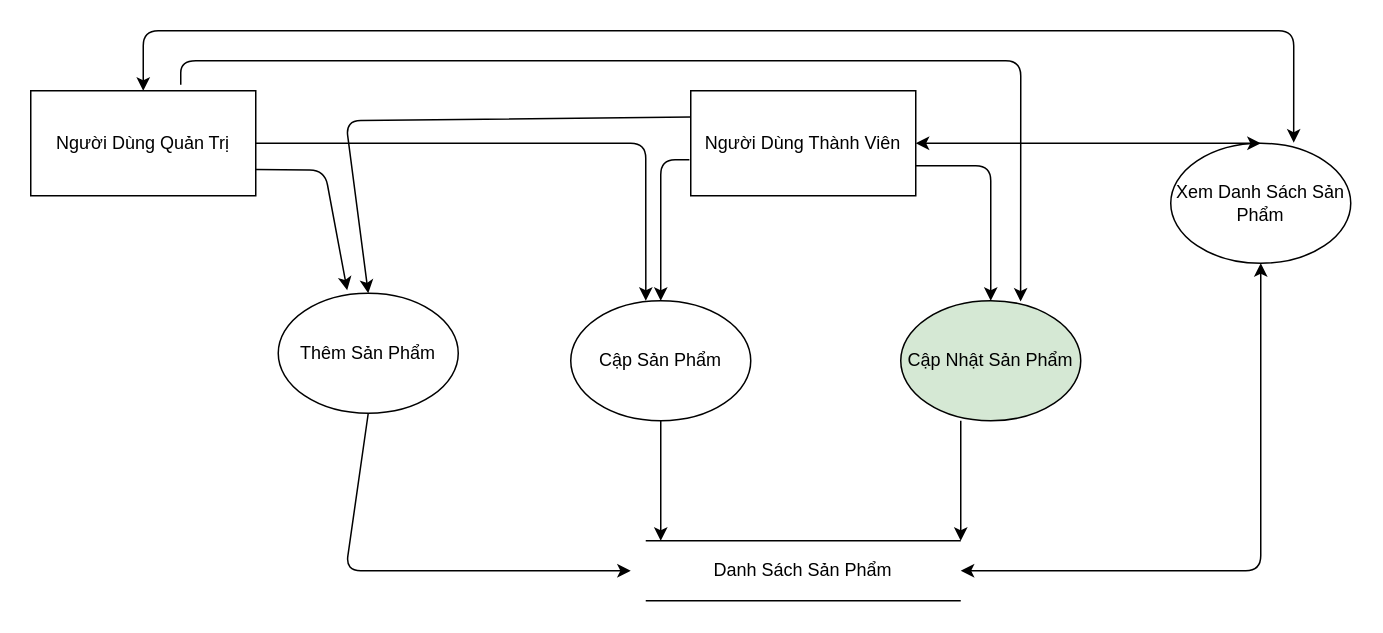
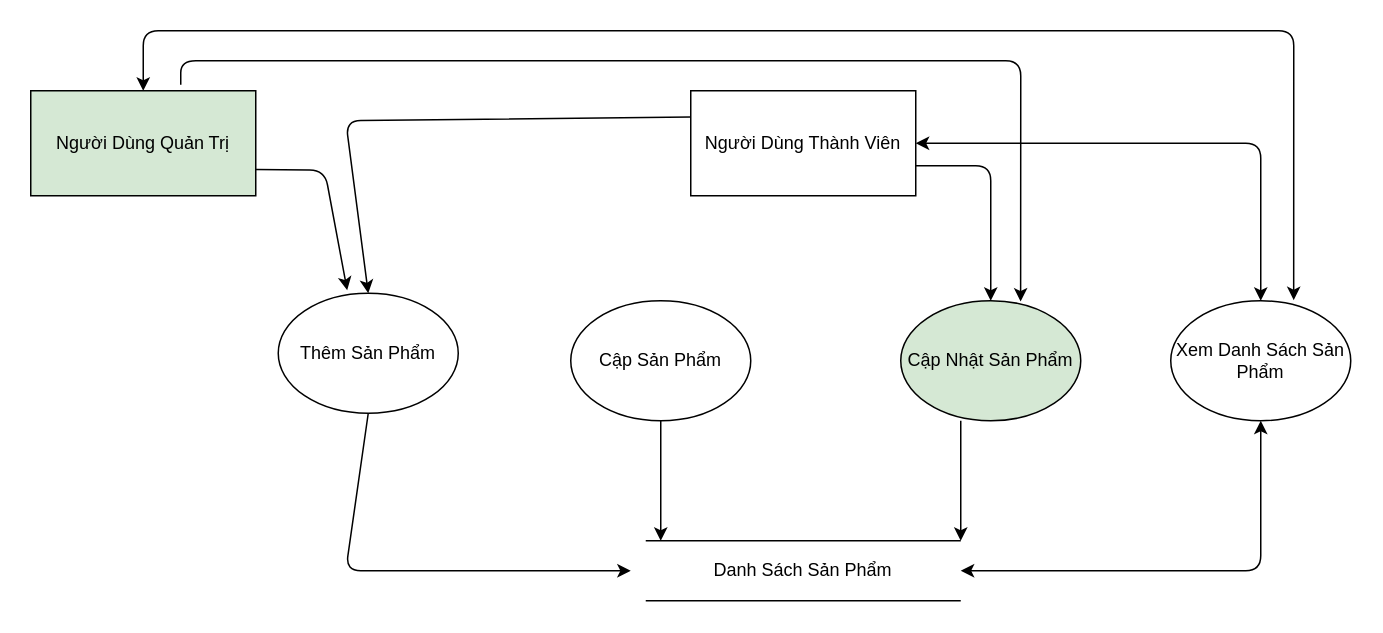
node "Người Dùng Quản Trị": fillcolor #ffffff -> #d5e8d4
edge "Người Dùng Quản Trị" -> "Cập Sản Phẩm": removed
node "Xem Danh Sách Sản Phẩm": moved (1261, 203) -> (1261, 361)
edge "Người Dùng Thành Viên" -> "Cập Sản Phẩm": removed
